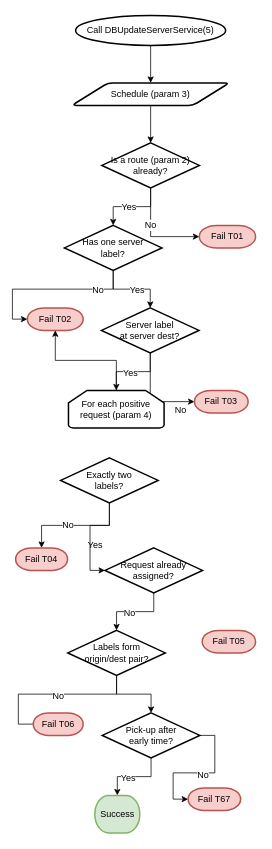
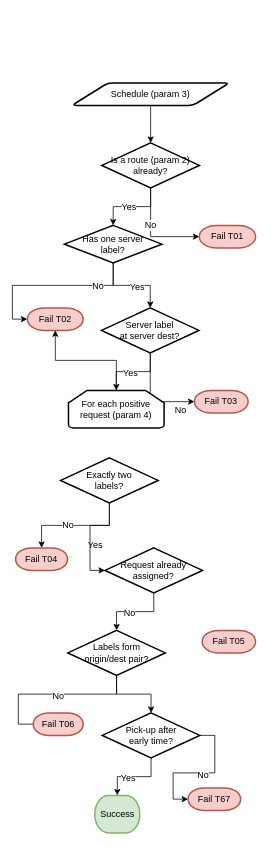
node "Call DBUpdateServerService(5)": removed
edge "Call DBUpdateServerService(5)" -> "Schedule (param 3)": removed
node "Has one server label?": size 98x45 -> 98x38
